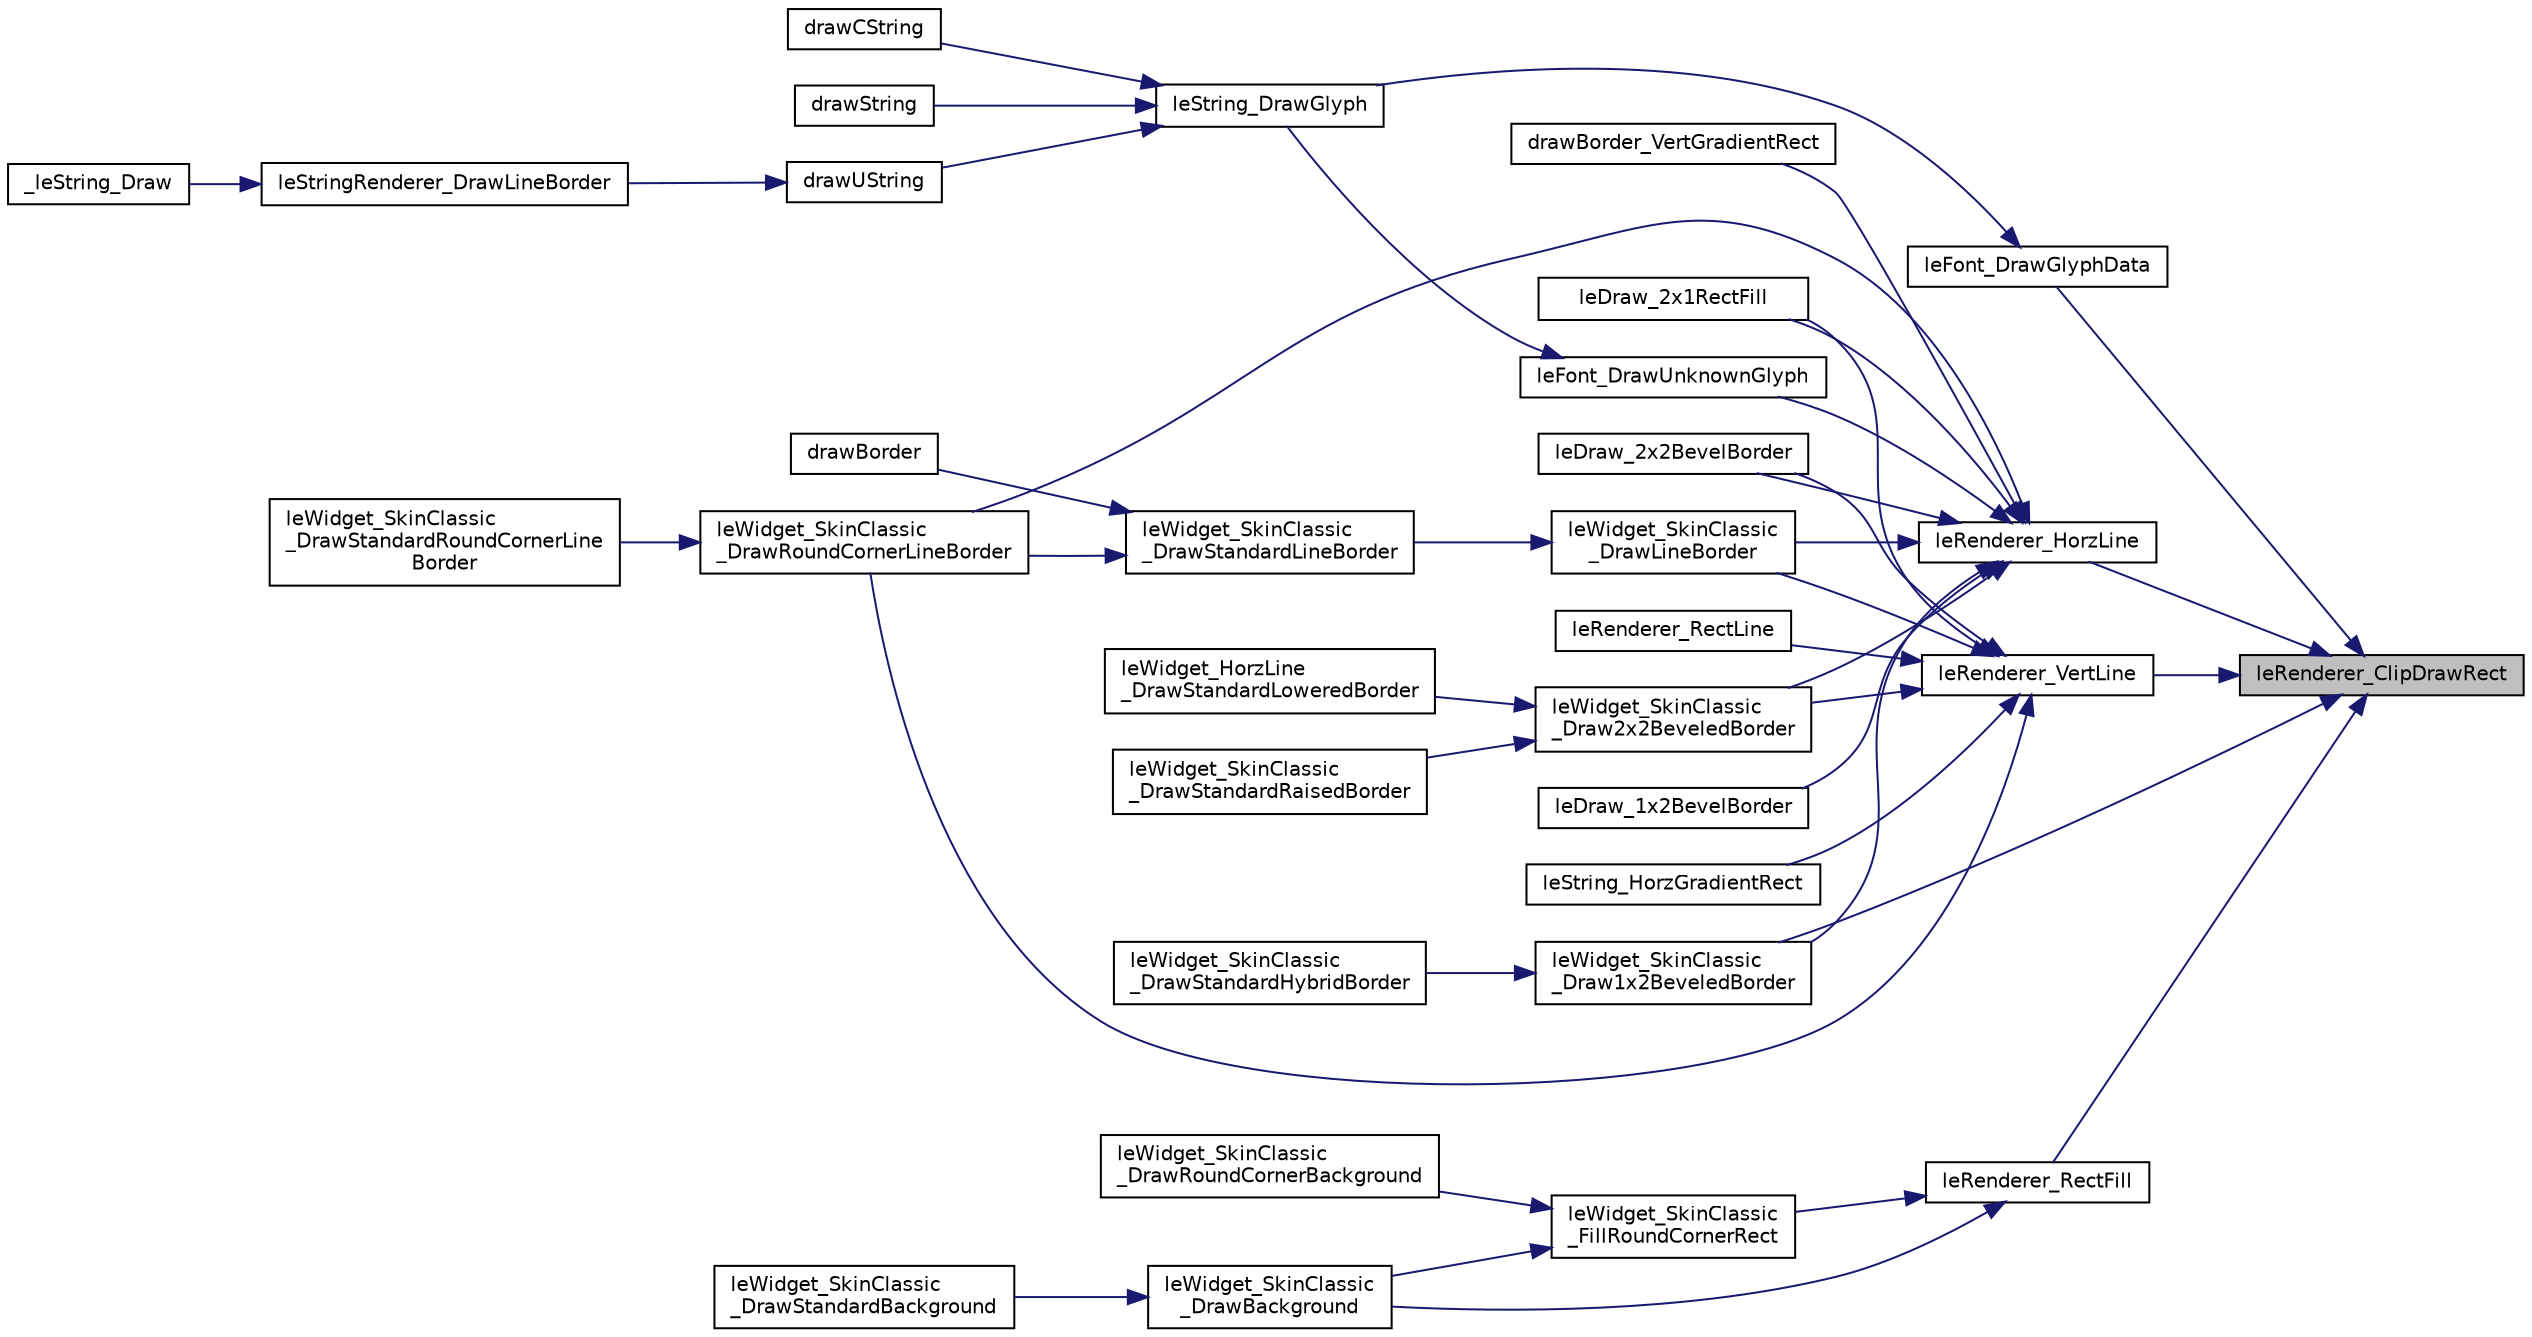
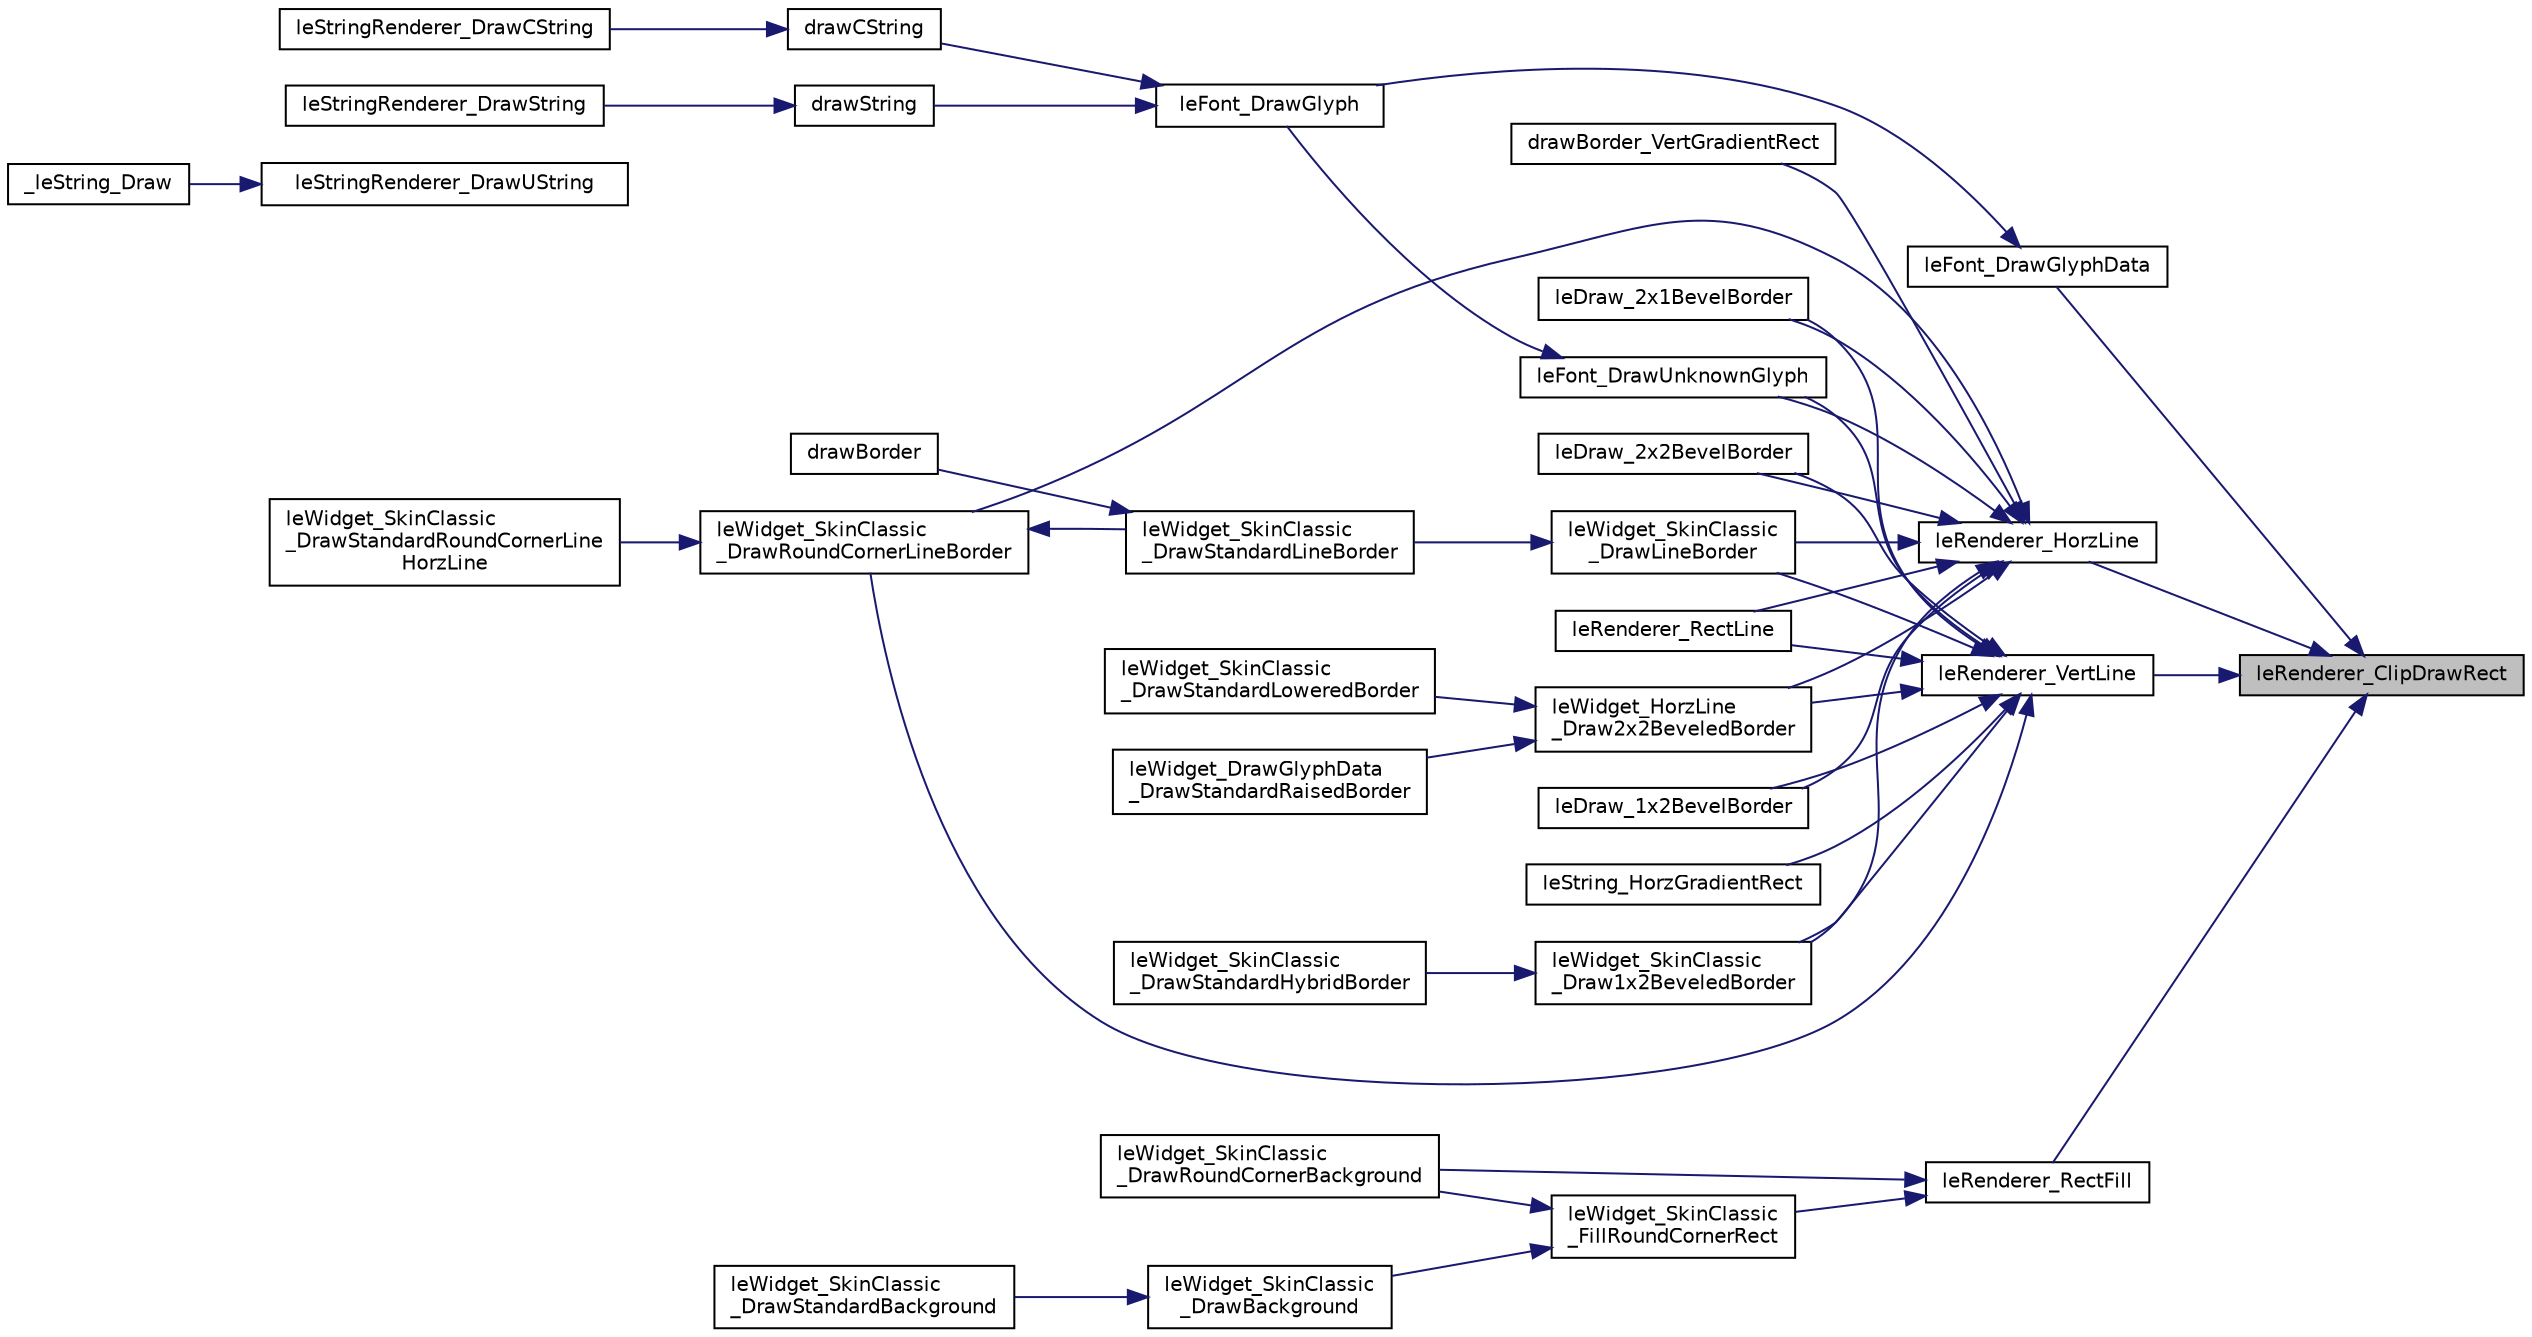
node "leStringRenderer_DrawCString": added
node "leStringRenderer_DrawString": added
node "leString_DrawGlyph": label "leString_DrawGlyph" -> "leFont_DrawGlyph"
node "drawUString": removed
node "leStringRenderer_DrawLineBorder": label "leStringRenderer_DrawLineBorder" -> "leStringRenderer_DrawUString"
node "leDraw_2x1RectFill": label "leDraw_2x1RectFill" -> "leDraw_2x1BevelBorder"
edge "leFont_DrawUnknownGlyph" -> "leRenderer_VertLine": added
node "leWidget_SkinClassic _DrawStandardRoundCornerLine Border": label "leWidget_SkinClassic _DrawStandardRoundCornerLine Border" -> "leWidget_SkinClassic _DrawStandardRoundCornerLine HorzLine"
edge "leWidget_SkinClassic _DrawRoundCornerLineBorder" -> "leWidget_SkinClassic _DrawStandardLineBorder": reversed
edge "leRenderer_RectLine" -> "leRenderer_HorzLine": added
node "leWidget_HorzLine _DrawStandardLoweredBorder": label "leWidget_HorzLine _DrawStandardLoweredBorder" -> "leWidget_SkinClassic _DrawStandardLoweredBorder"
node "leWidget_SkinClassic _Draw2x2BeveledBorder": label "leWidget_SkinClassic _Draw2x2BeveledBorder" -> "leWidget_HorzLine _Draw2x2BeveledBorder"
edge "leDraw_1x2BevelBorder" -> "leRenderer_VertLine": added
node "leWidget_SkinClassic _DrawStandardRaisedBorder": label "leWidget_SkinClassic _DrawStandardRaisedBorder" -> "leWidget_DrawGlyphData _DrawStandardRaisedBorder"
edge "leWidget_SkinClassic _Draw1x2BeveledBorder" -> "leRenderer_ClipDrawRect": now "leWidget_SkinClassic _Draw1x2BeveledBorder" -> "leRenderer_VertLine"
edge "leWidget_SkinClassic _DrawBackground" -> "leRenderer_RectFill": now "leWidget_SkinClassic _DrawRoundCornerBackground" -> "leRenderer_RectFill"
